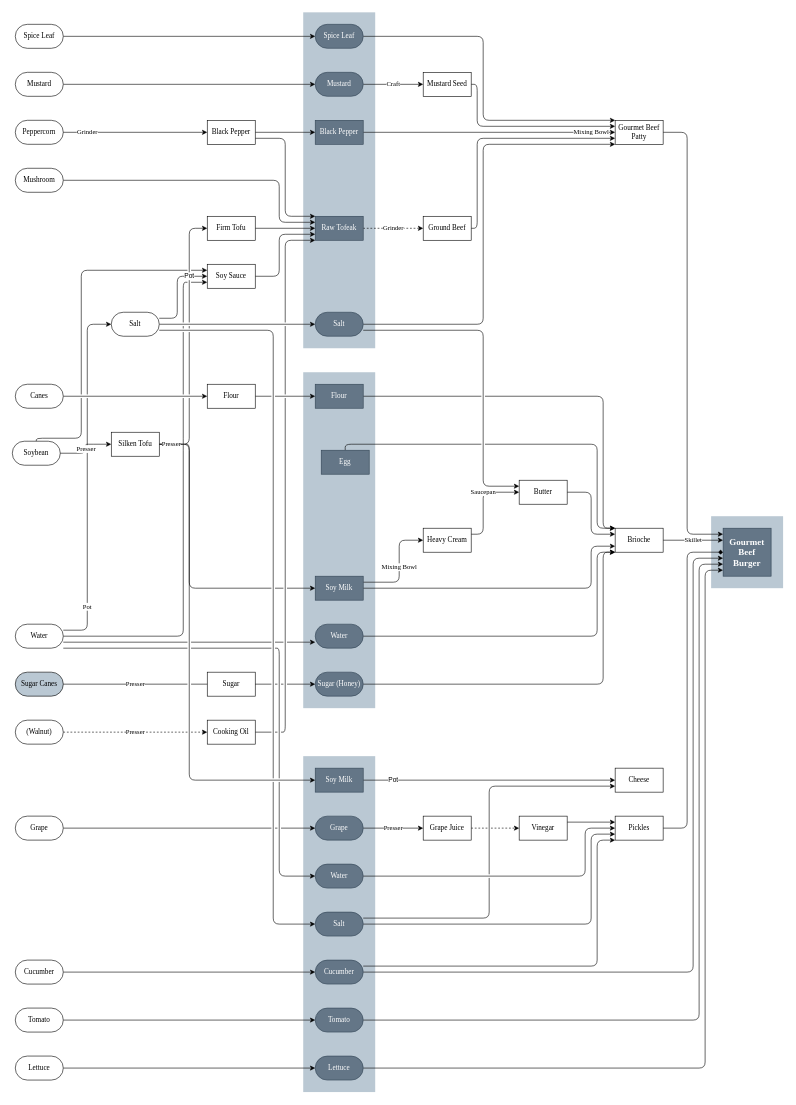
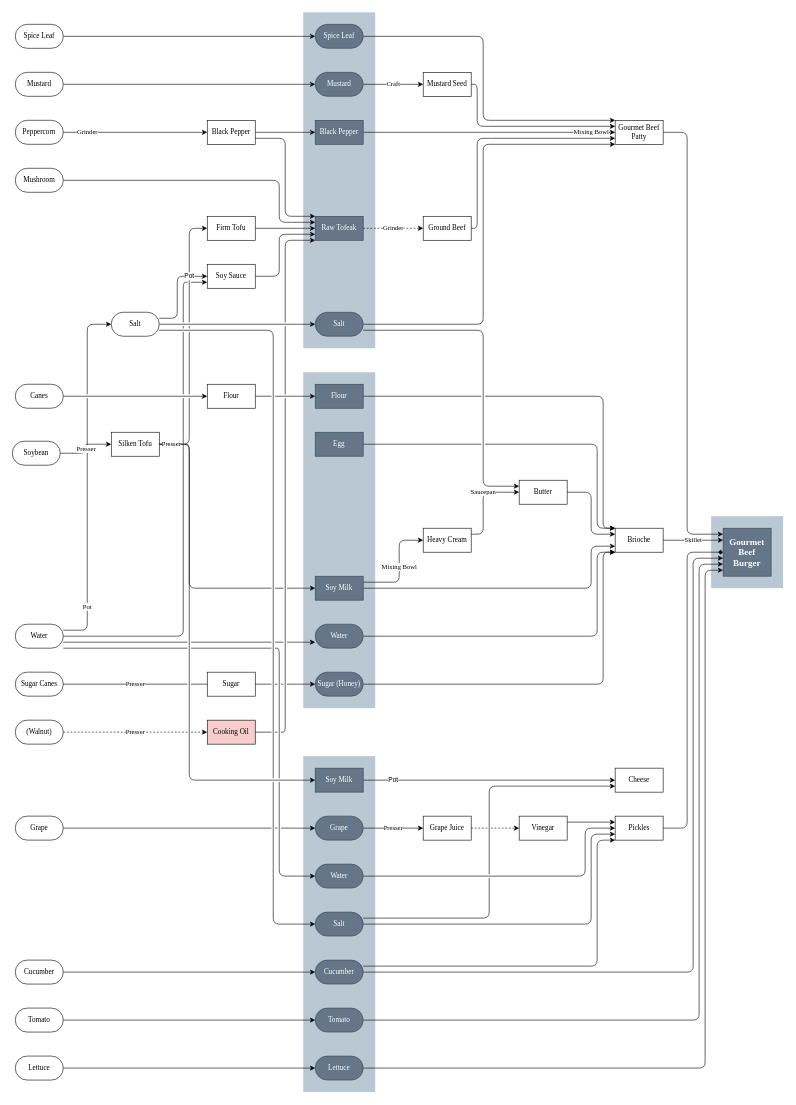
edge "Soybean" -> "Soy Sauce": removed
node "Egg": moved (345, 462) -> (339, 444)
node "Sugar Canes": fillcolor #bac8d3 -> #ffffff
node "Cooking Oil": fillcolor #ffffff -> #f8cecc
